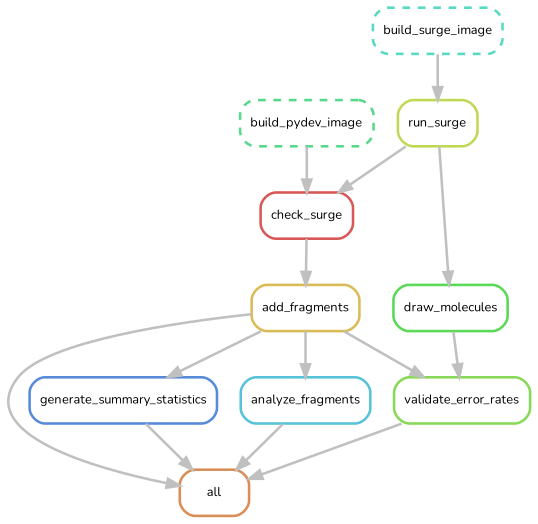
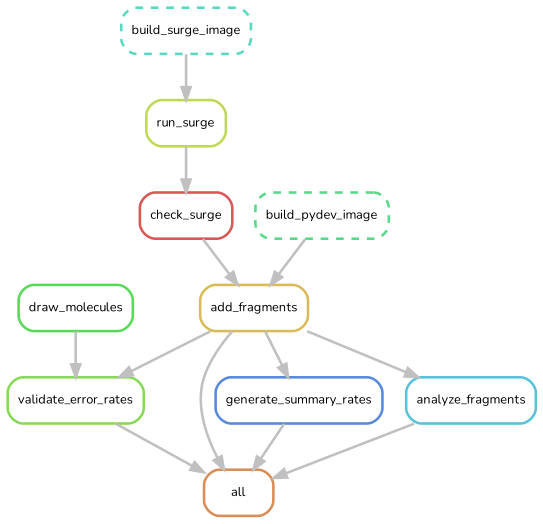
edge "build_pydev_image" -> "check_surge": now "build_pydev_image" -> "add_fragments"
edge "run_surge" -> "draw_molecules": removed
node "generate_summary_statistics": label "generate_summary_statistics" -> "generate_summary_rates"
